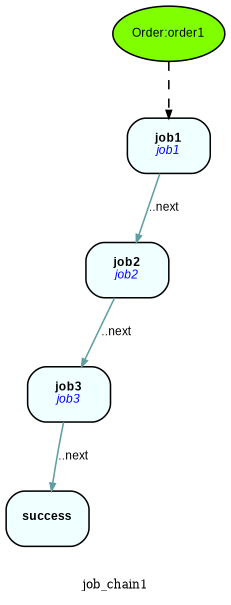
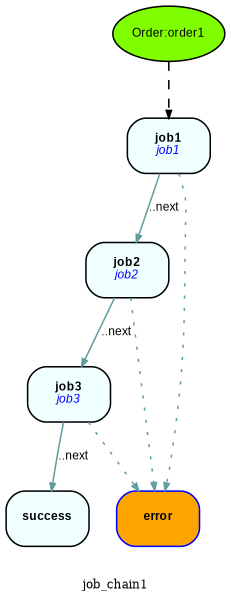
node "error": added
